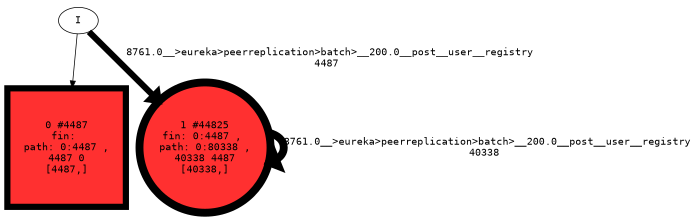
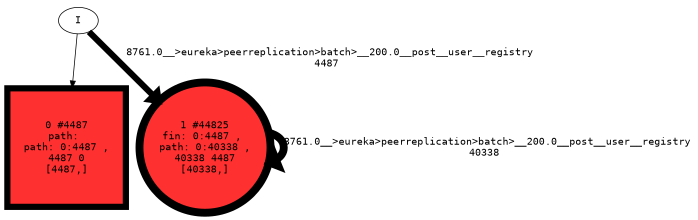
node "0 #4487 fin: path: 0:4487 , 4487 0 [4487,]": label "0 #4487 fin: path: 0:4487 , 4487 0 [4487,]" -> "0 #4487 path: path: 0:4487 , 4487 0 [4487,]"
node "1 #44825 fin: 0:4487 , path: 0:80338 , 40338 4487 [40338,]": label "1 #44825 fin: 0:4487 , path: 0:80338 , 40338 4487 [40338,]" -> "1 #44825 fin: 0:4487 , path: 0:40338 , 40338 4487 [40338,]"
